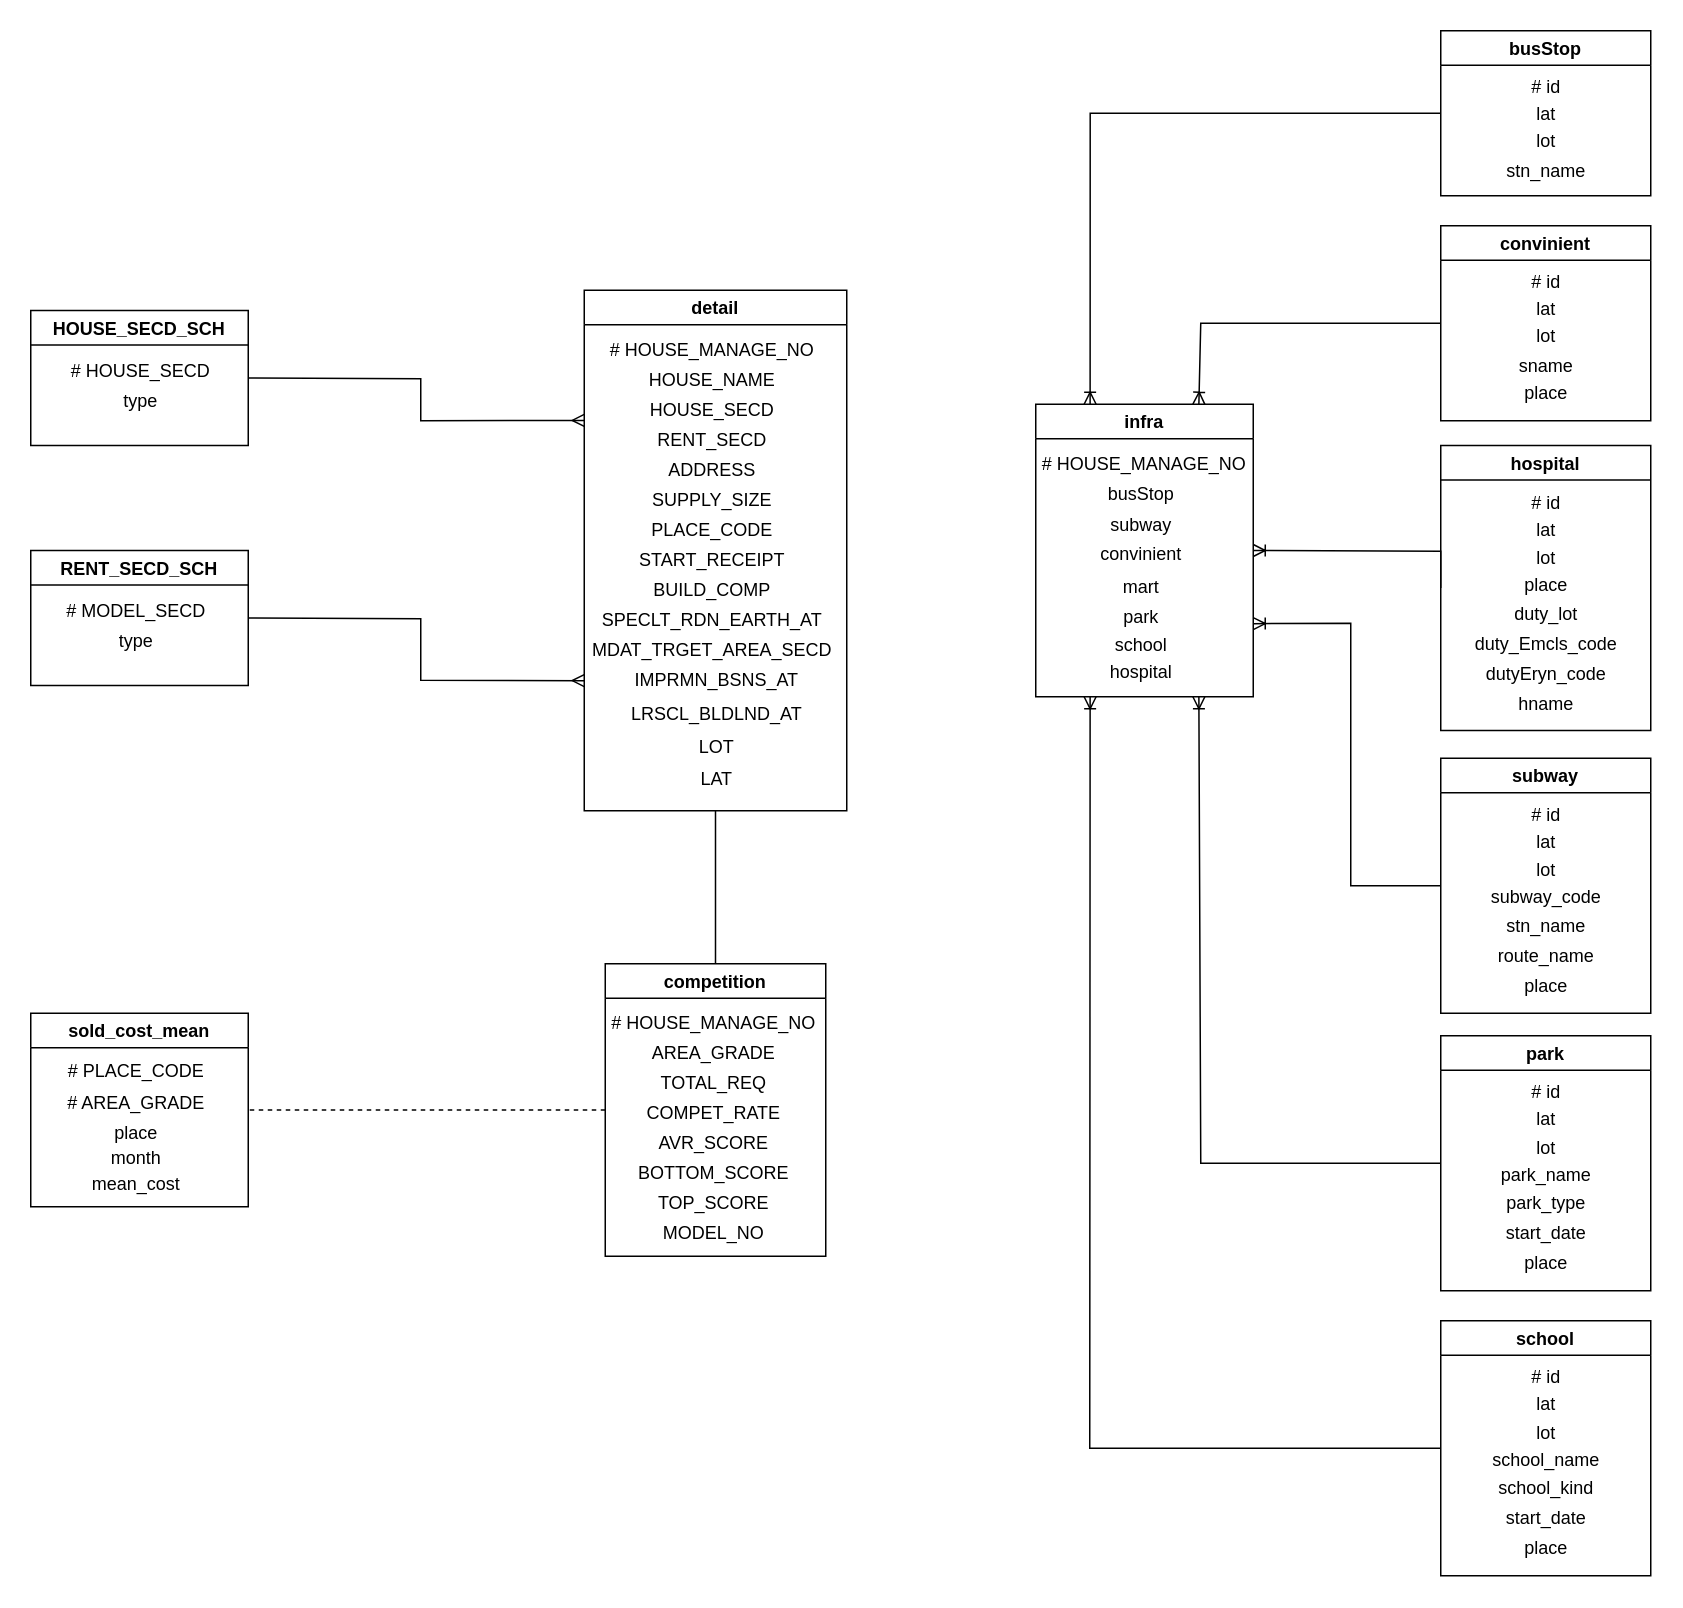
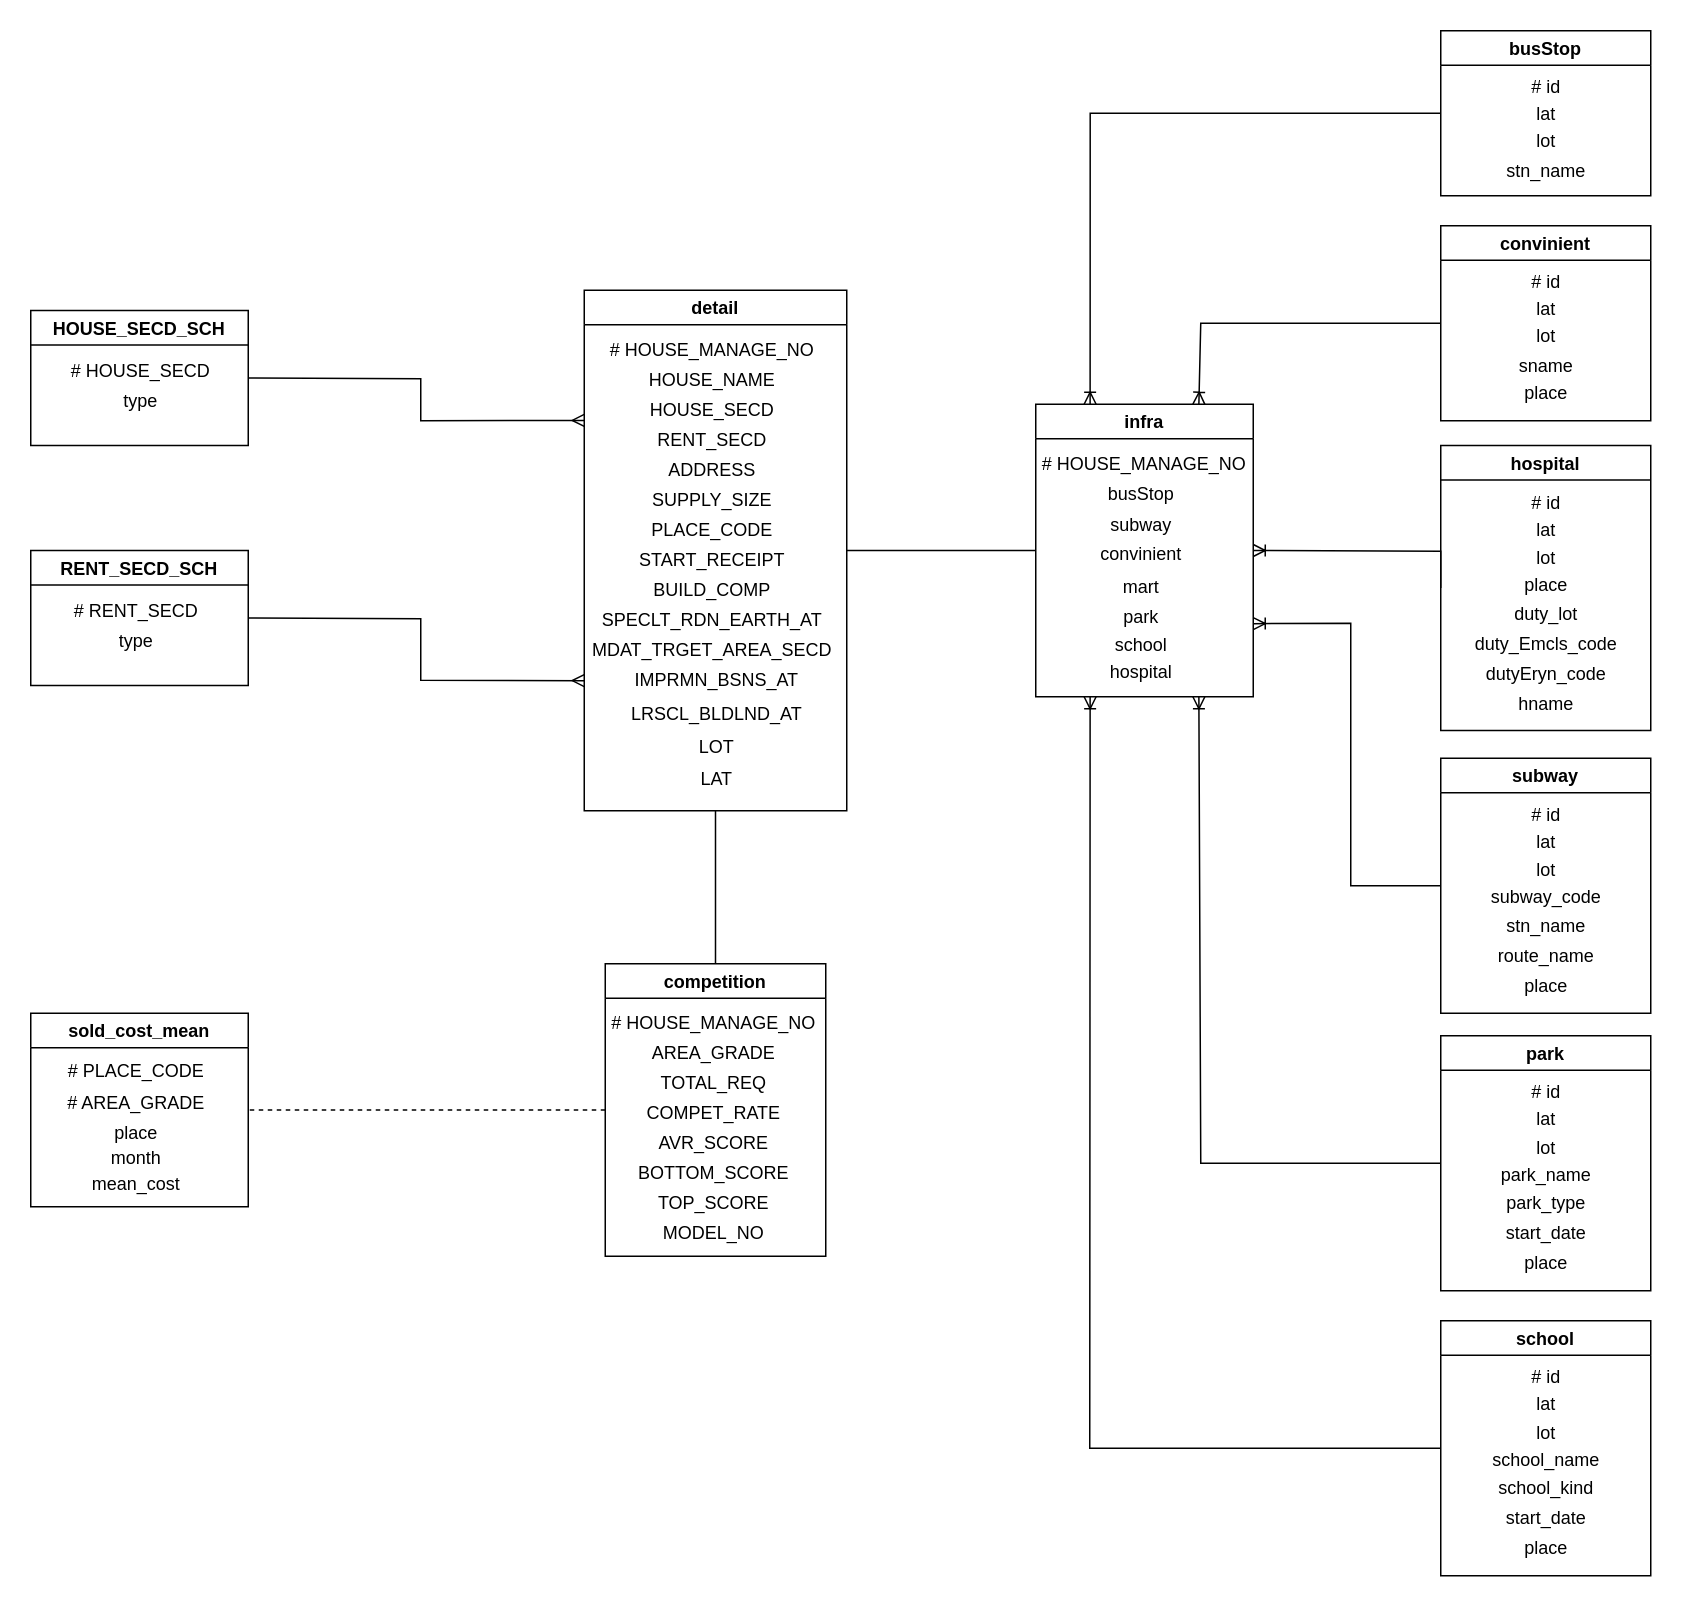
edge "detail" -- "infra": added
node "# MODEL_SECD": label "# MODEL_SECD" -> "# RENT_SECD"
